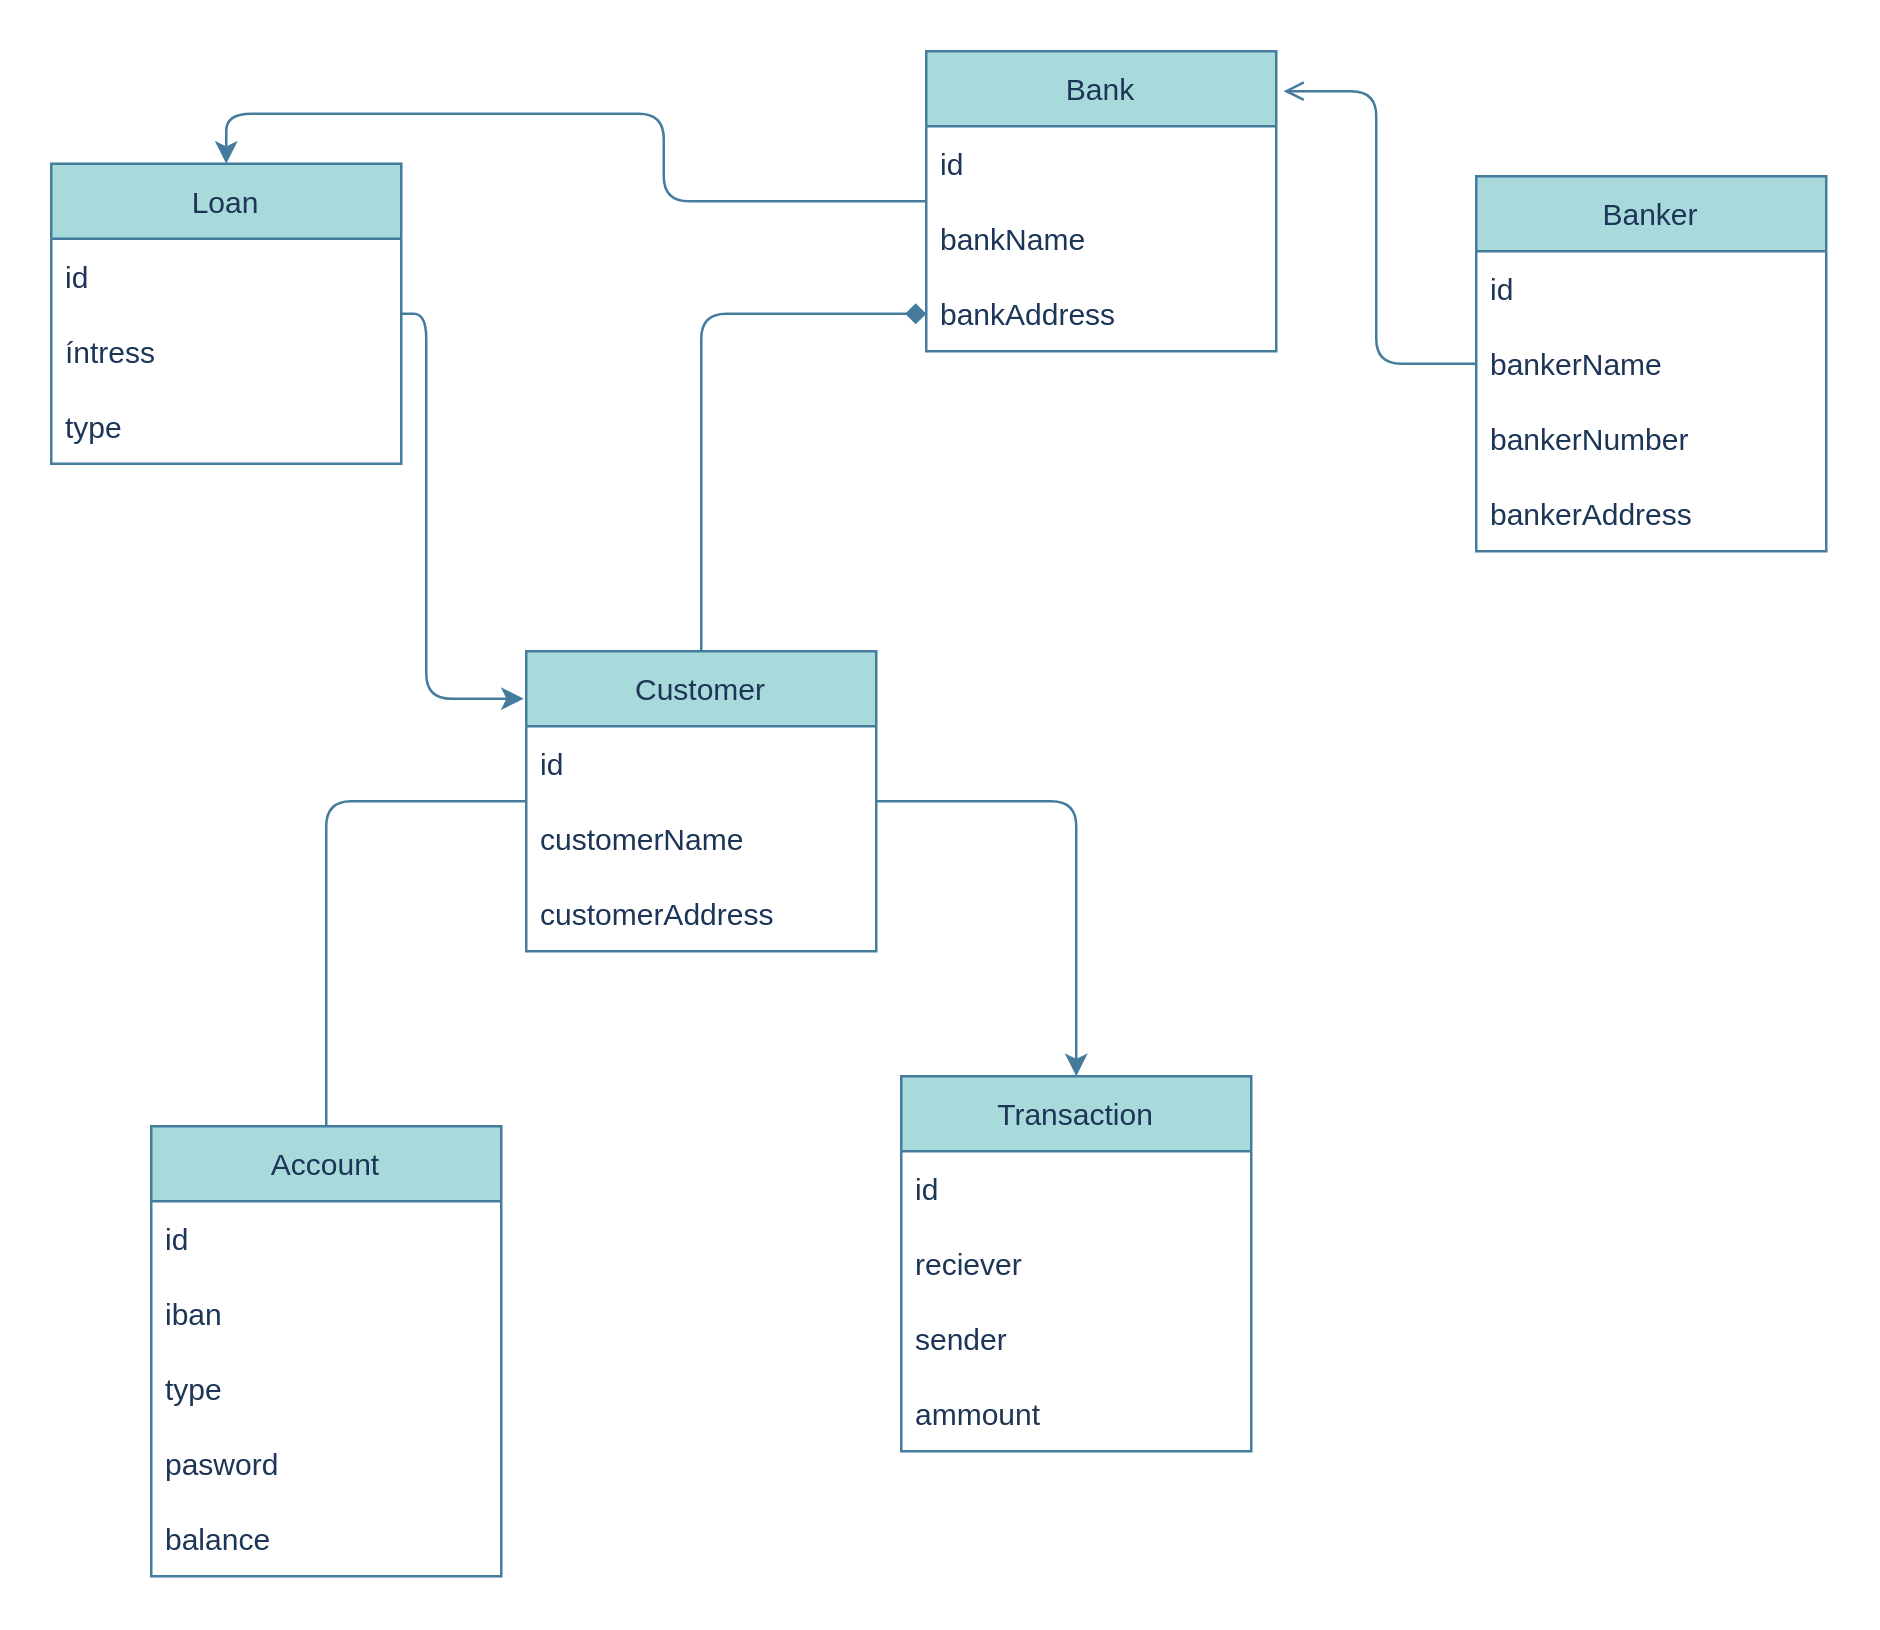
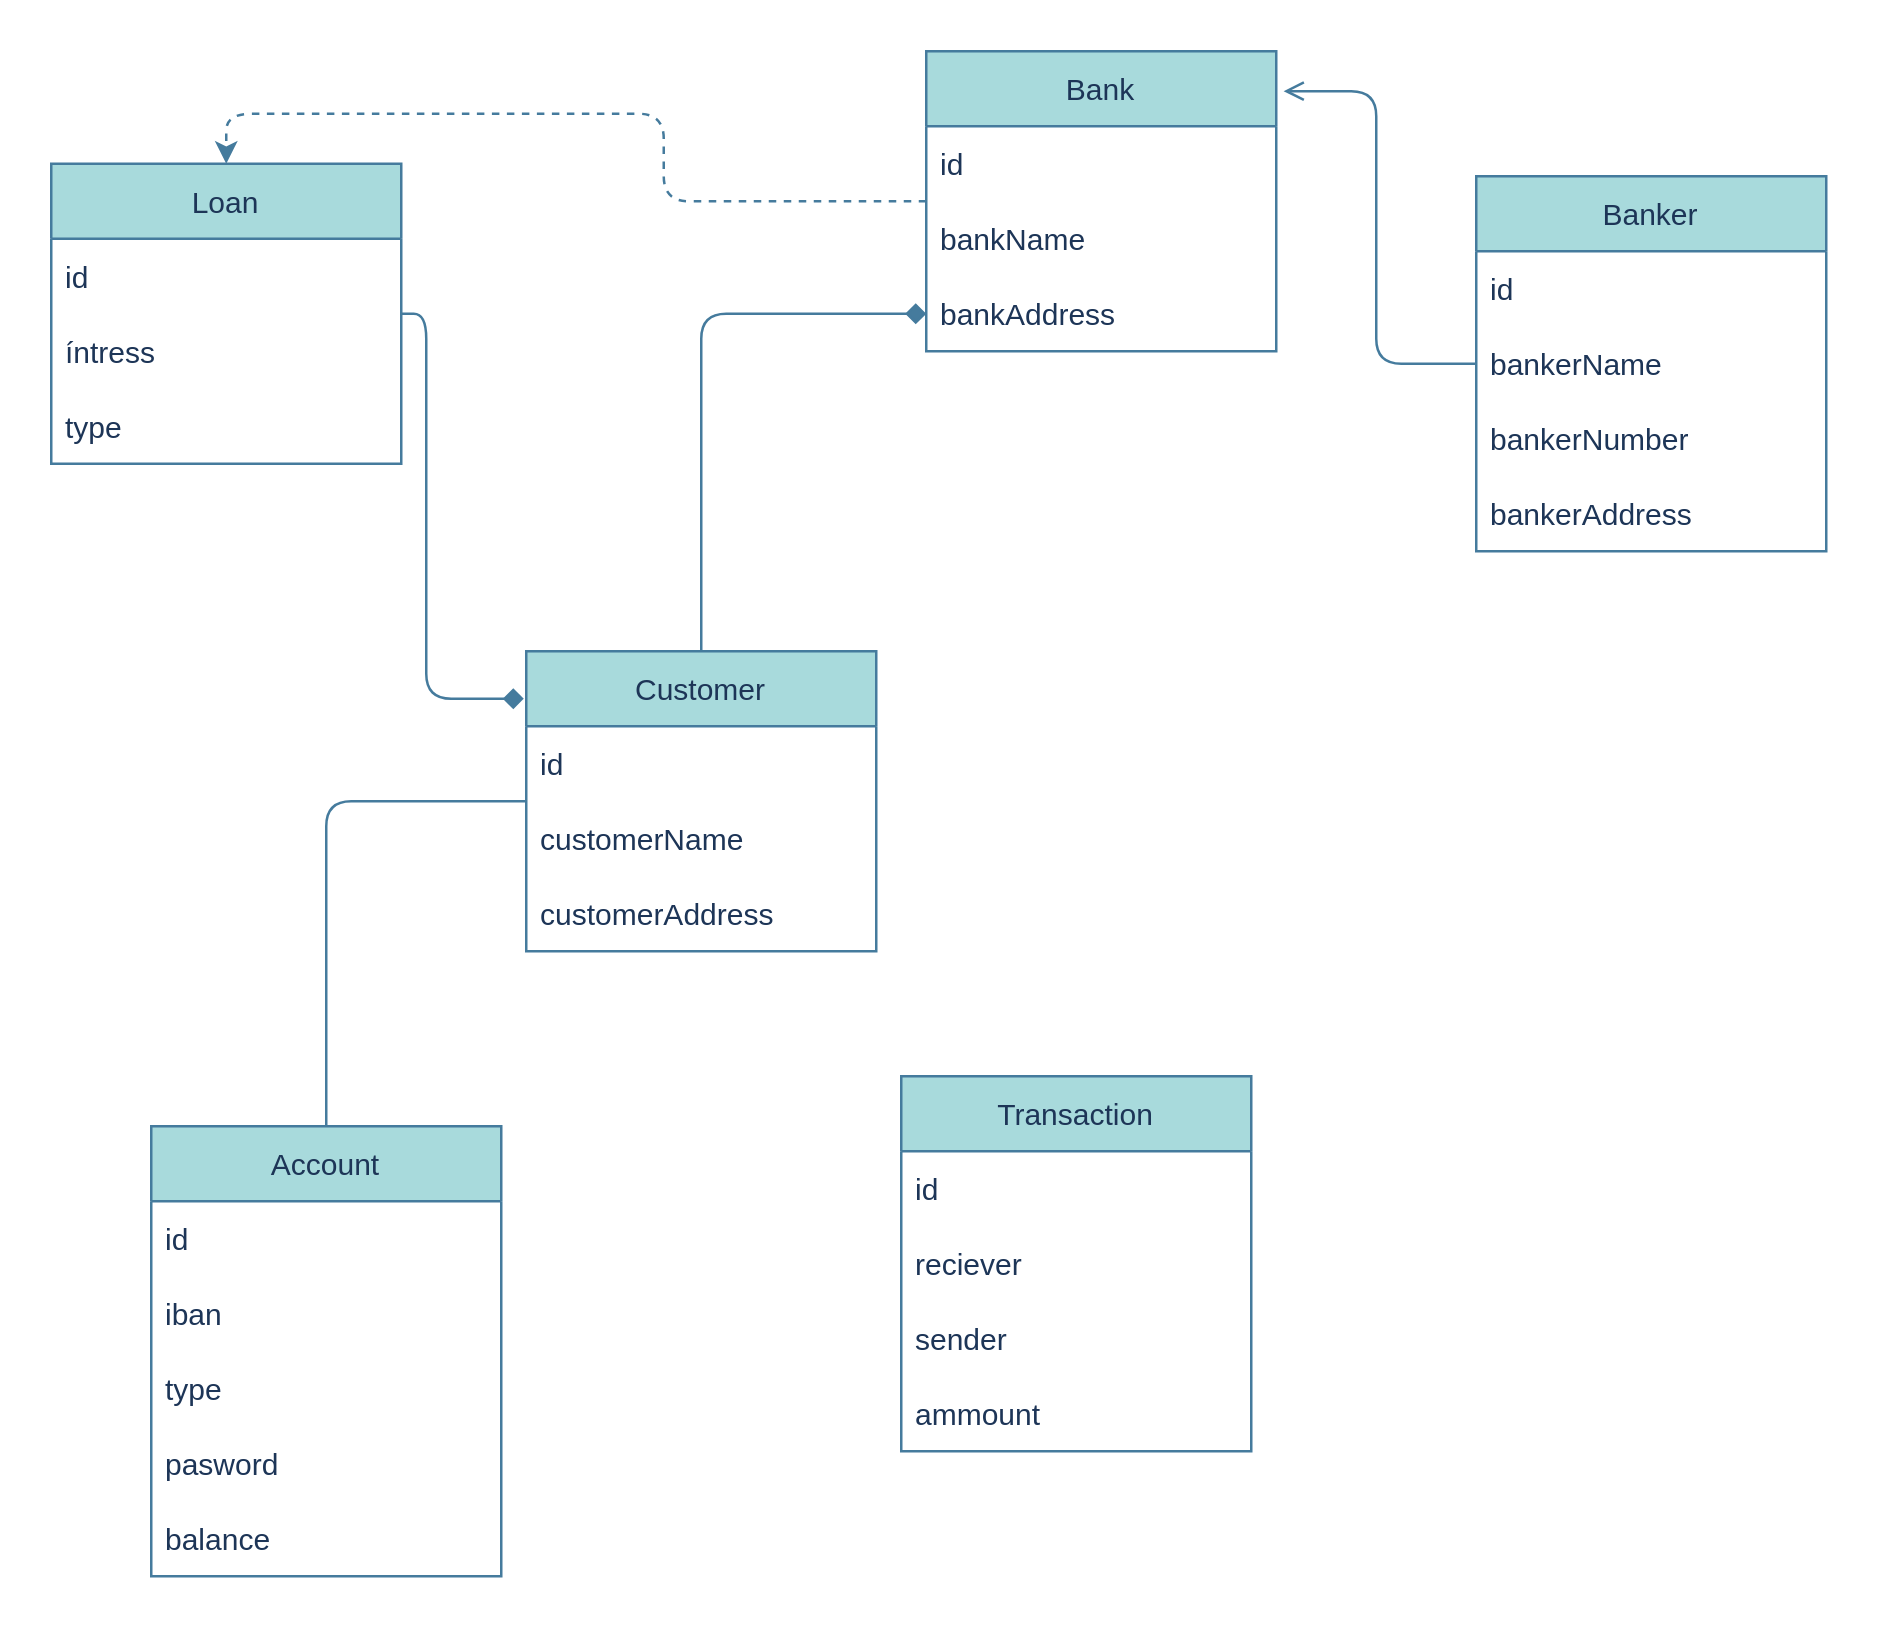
edge "Bank" -> "Loan": style solid -> dashed
edge "Loan" -> "Customer": arrowhead classic -> diamond
edge "Customer" -> "Transaction": removed
